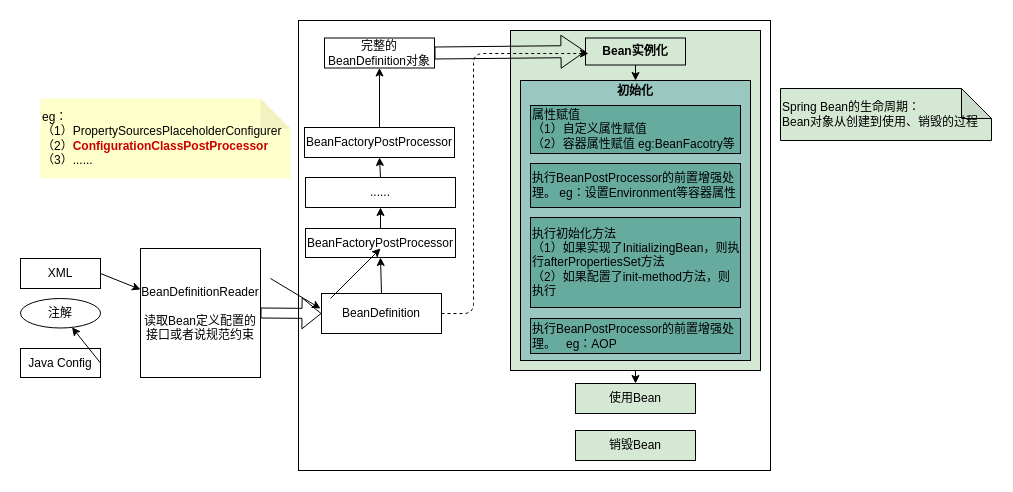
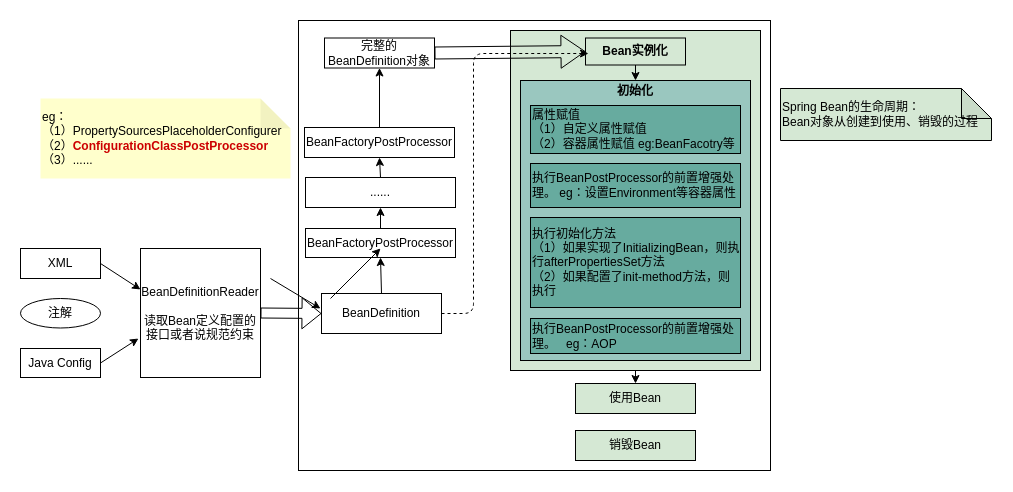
node "XML": moved (61, 274) -> (61, 264)
edge "Java Config" -> "注解": now "Java Config" -> "BeanDefinitionReader 读取Bean定义配置的接口或者说规范约束"
